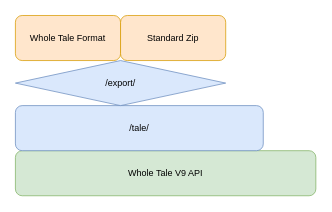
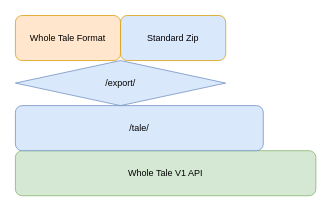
node "Standard Zip": fillcolor #ffe6cc -> #dae8fc
node "Whole Tale V9 API": label "Whole Tale V9 API" -> "Whole Tale V1 API"
